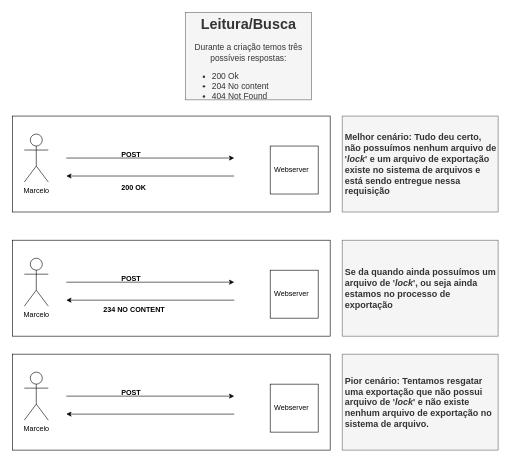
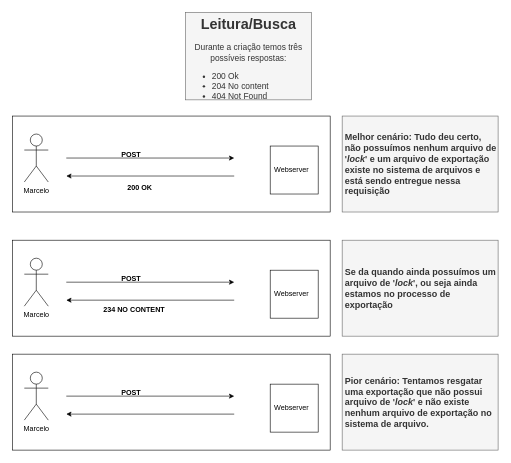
node "200 OK": moved (138, 188) -> (144, 188)
